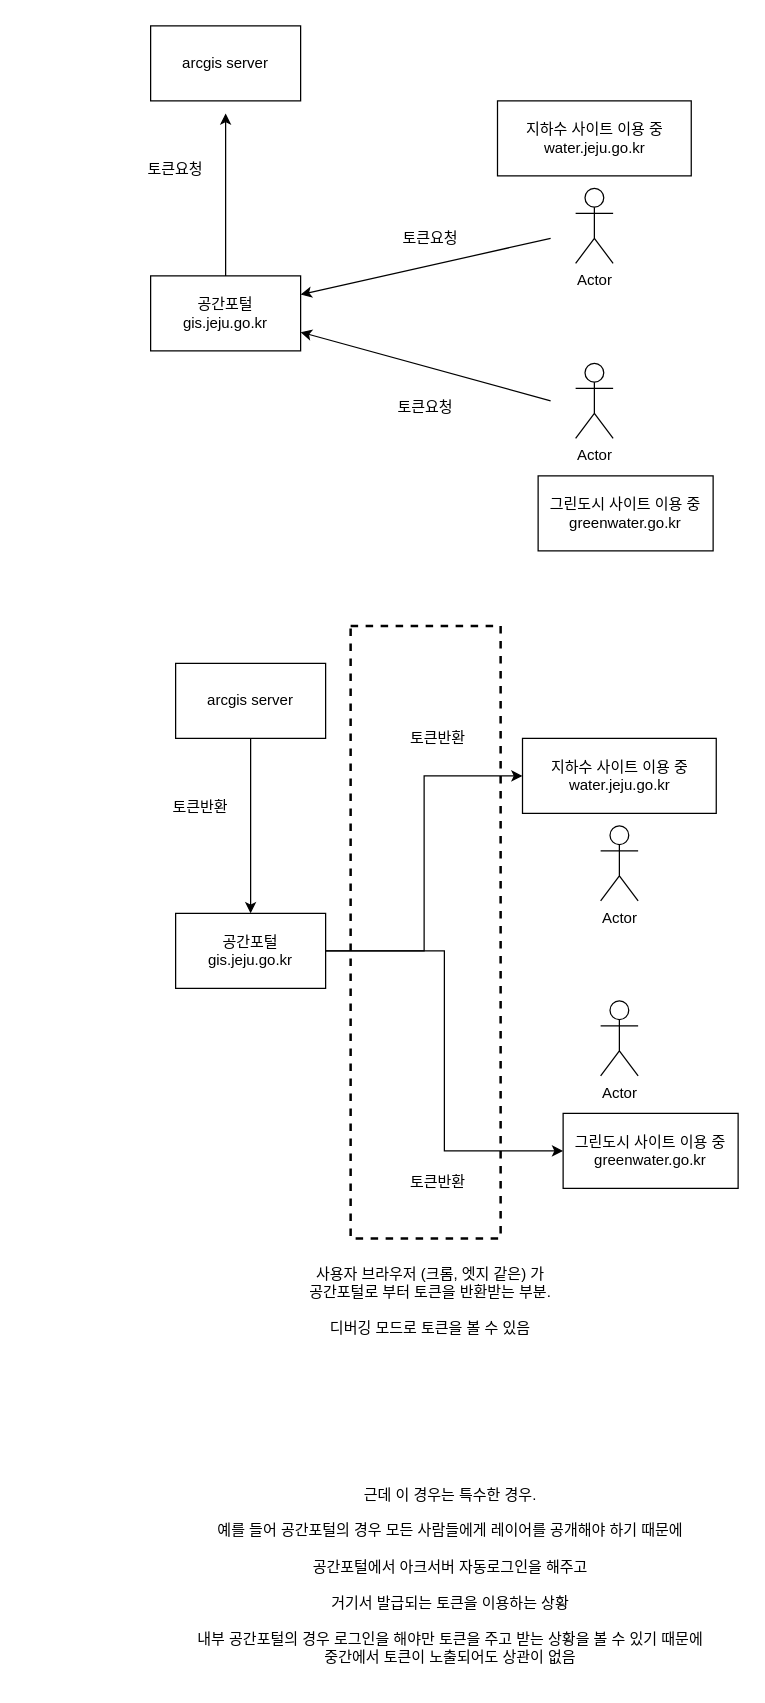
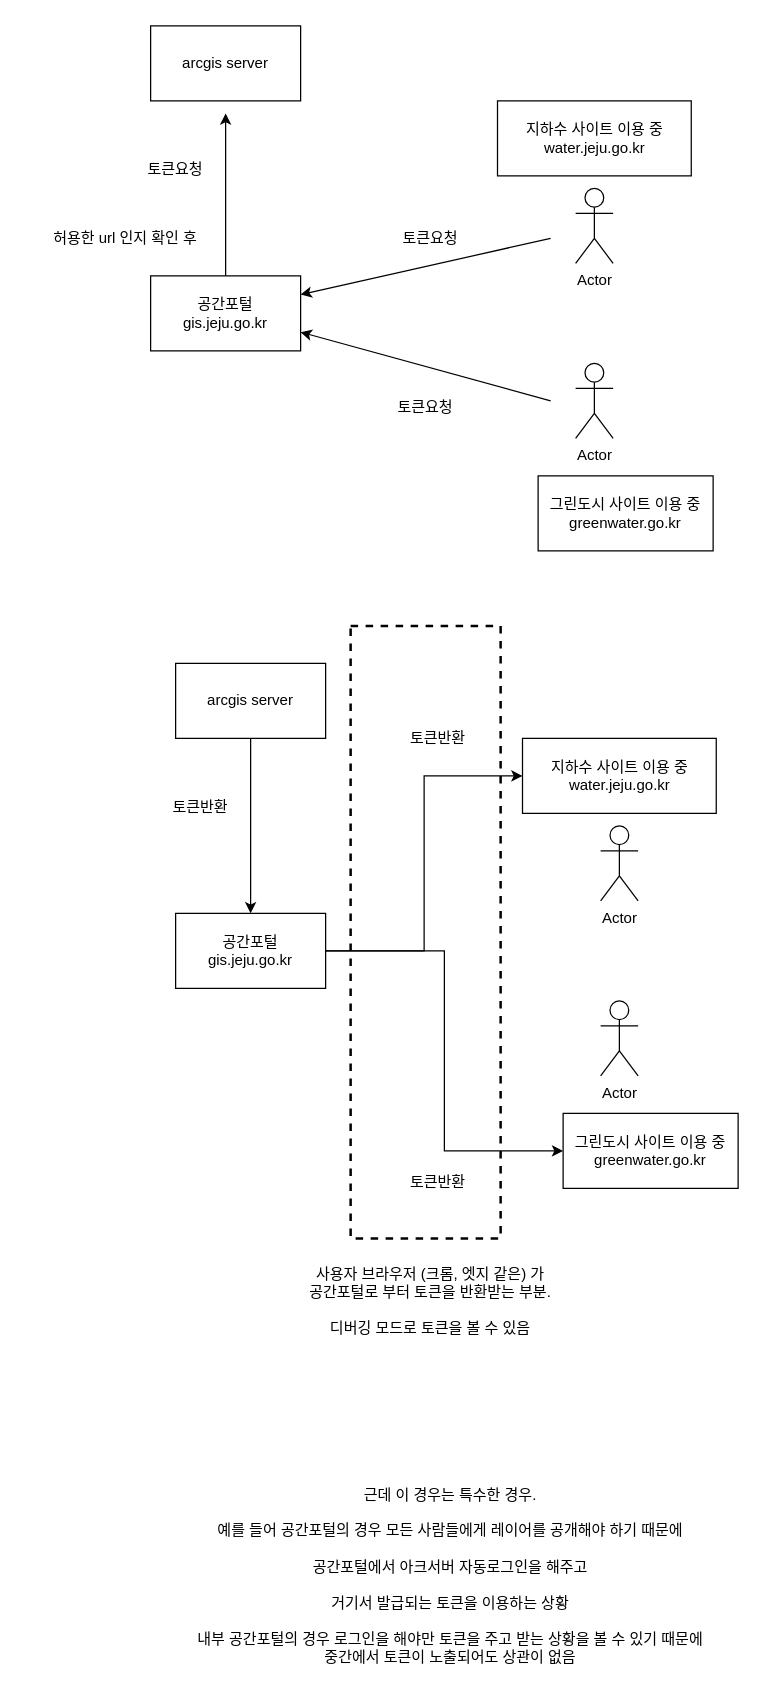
node "허용한 url 인지 확인 후": added
